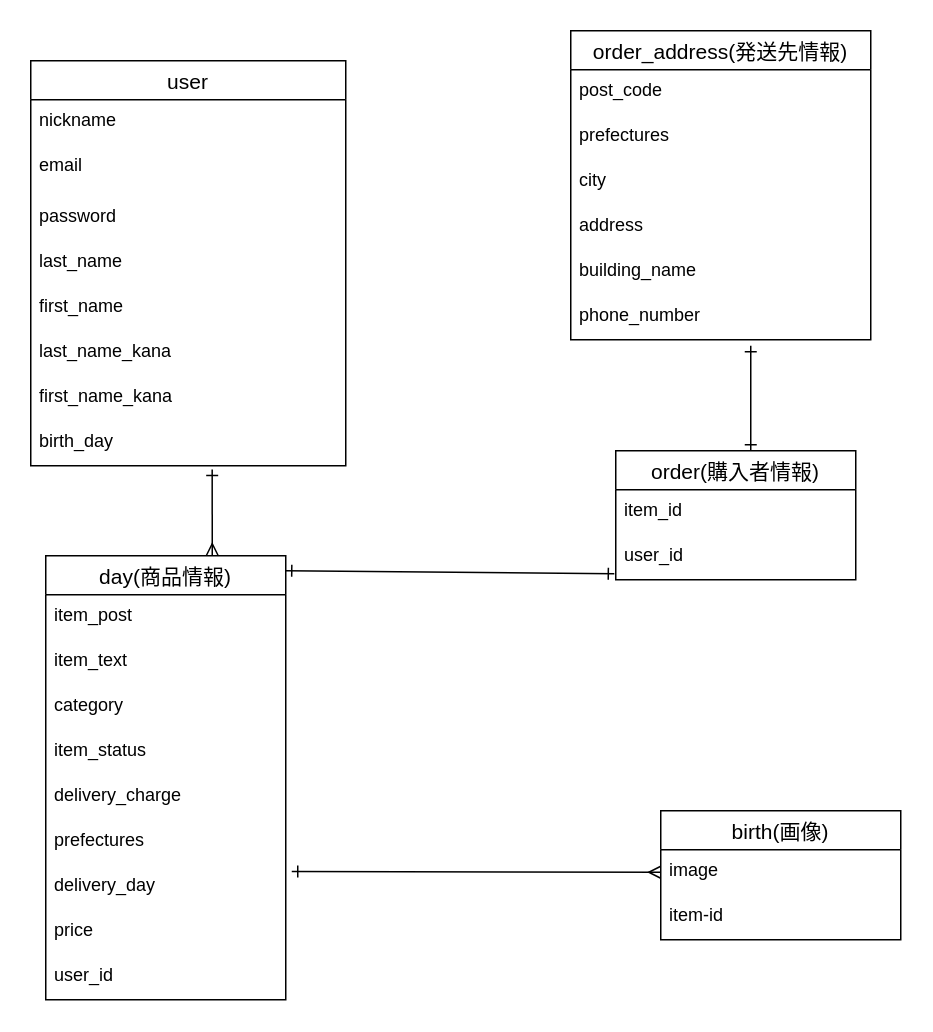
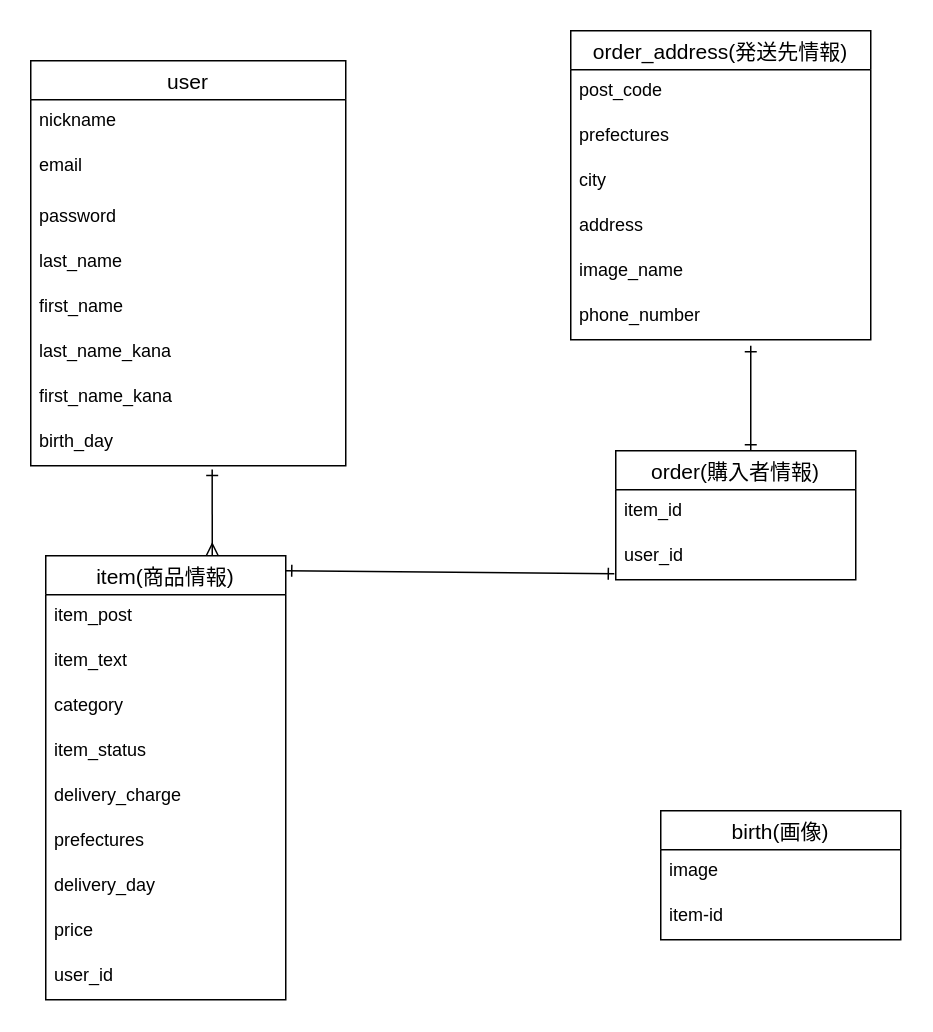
node "building_name": label "building_name" -> "image_name"
node "day(商品情報)": label "day(商品情報)" -> "item(商品情報)"
edge "image" -- "delivery_day": removed
